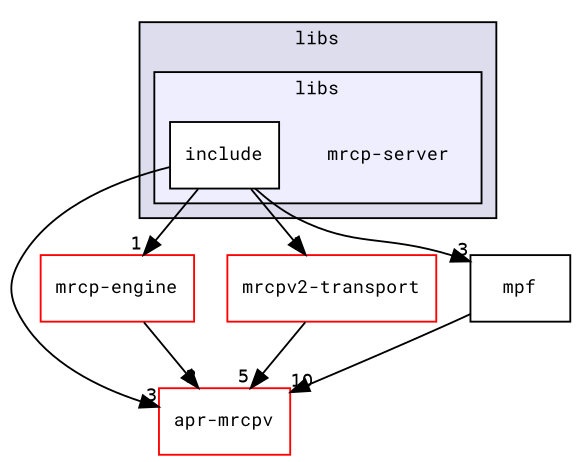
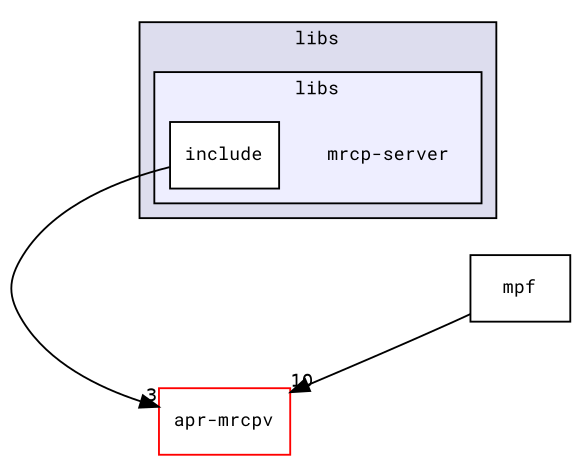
edge "include" -> "mpf": removed
node "mrcp-engine": removed
node "mrcpv2-transport": removed
